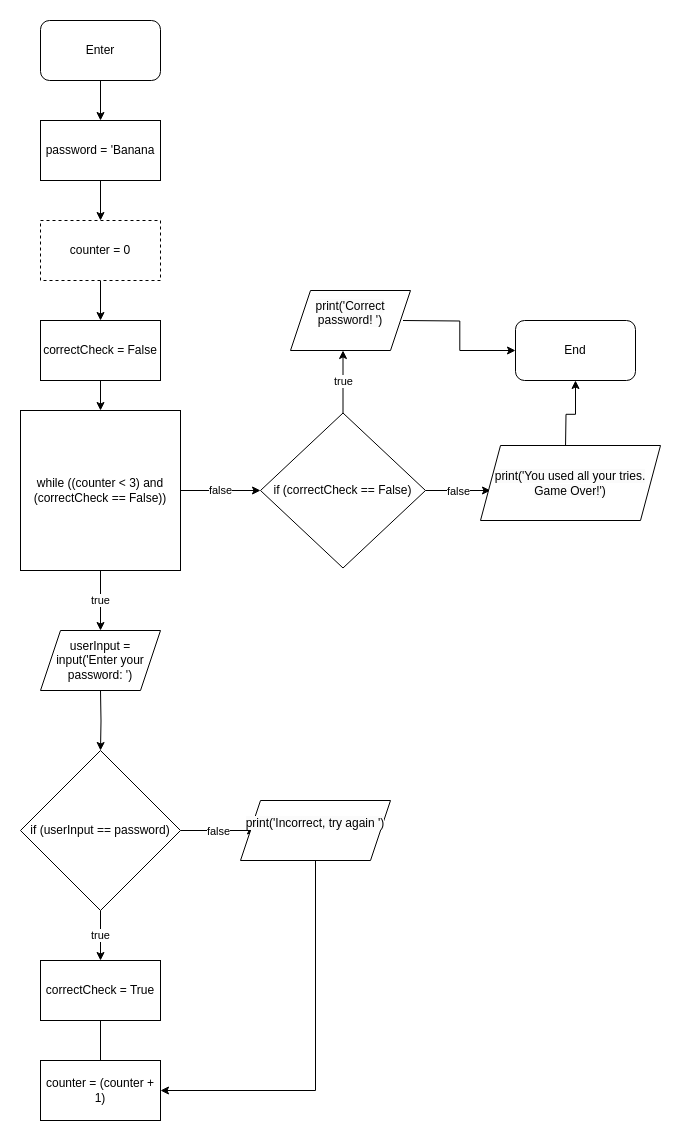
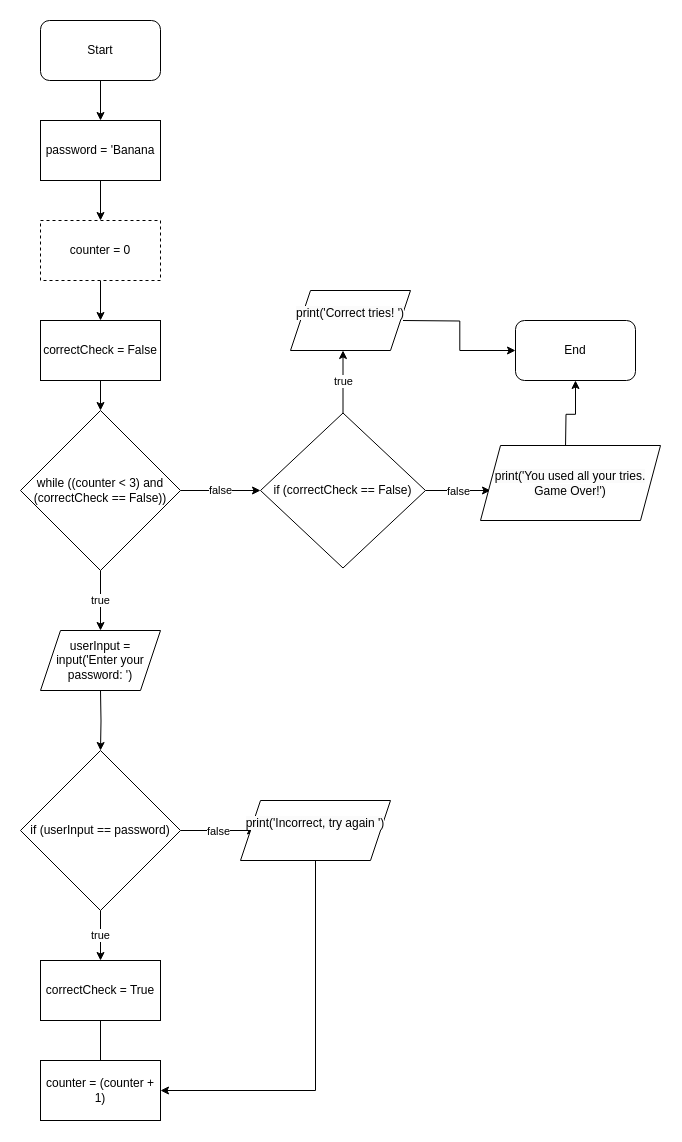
node "Enter": label "Enter" -> "Start"
node "print('Correct password! ')": label "print('Correct password! ')" -> "print('Correct tries! ')"
node "while ((counter < 3) and (correctCheck == False))": shape rectangle -> diamond
